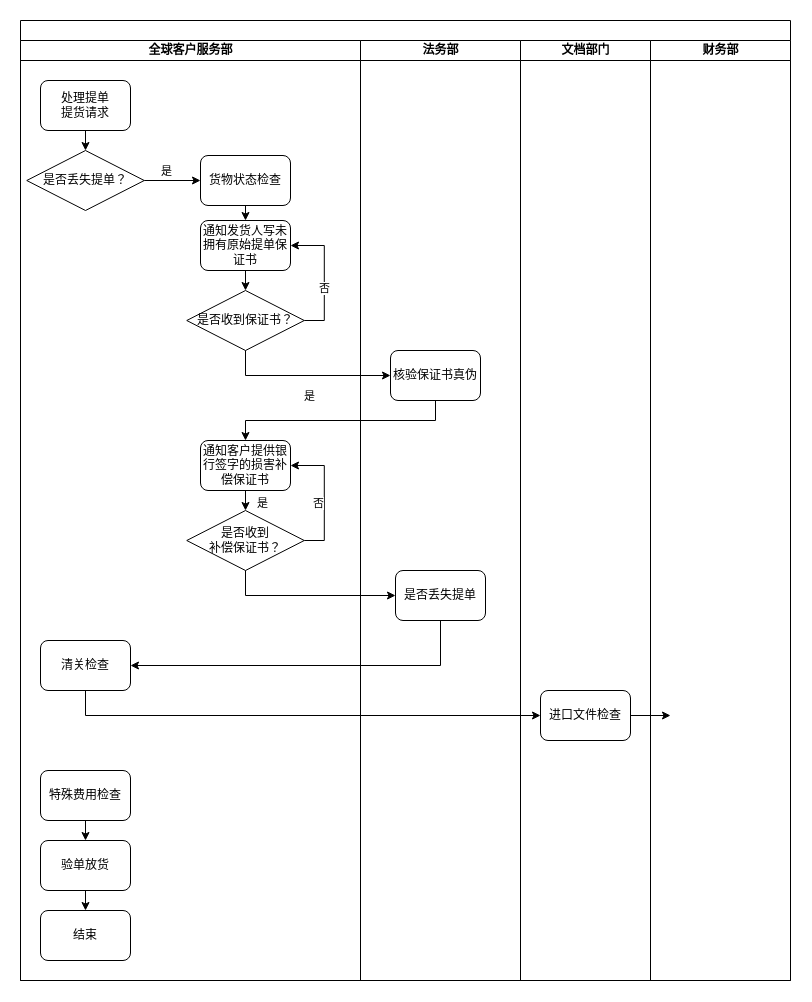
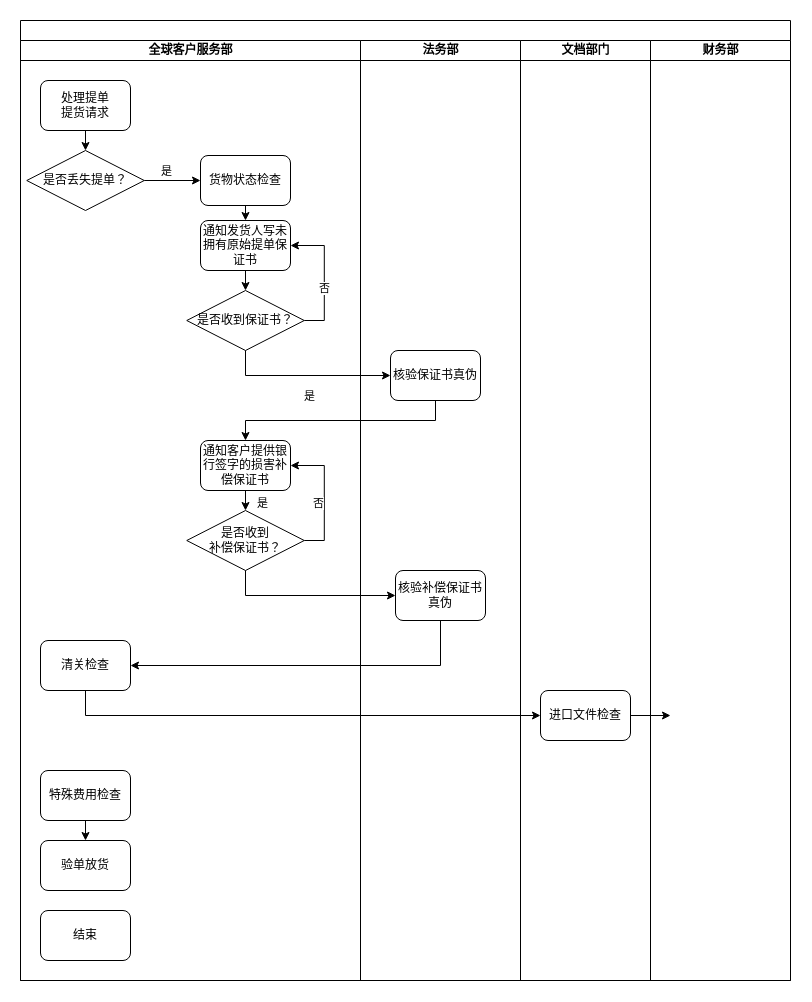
node "是否丢失提单": label "是否丢失提单" -> "核验补偿保证书真伪"
edge "验单放货" -> "结束": removed
